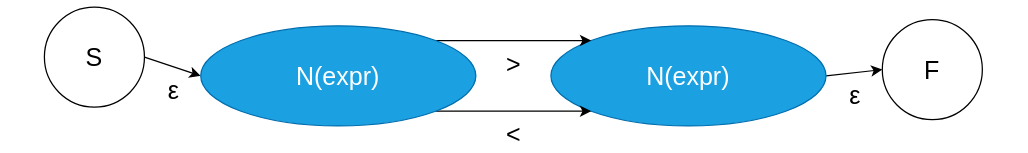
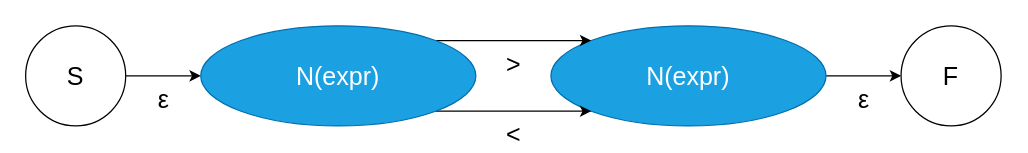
node "S": moved (94, 57) -> (76, 76)
node "F": moved (932, 69) -> (951, 76)
